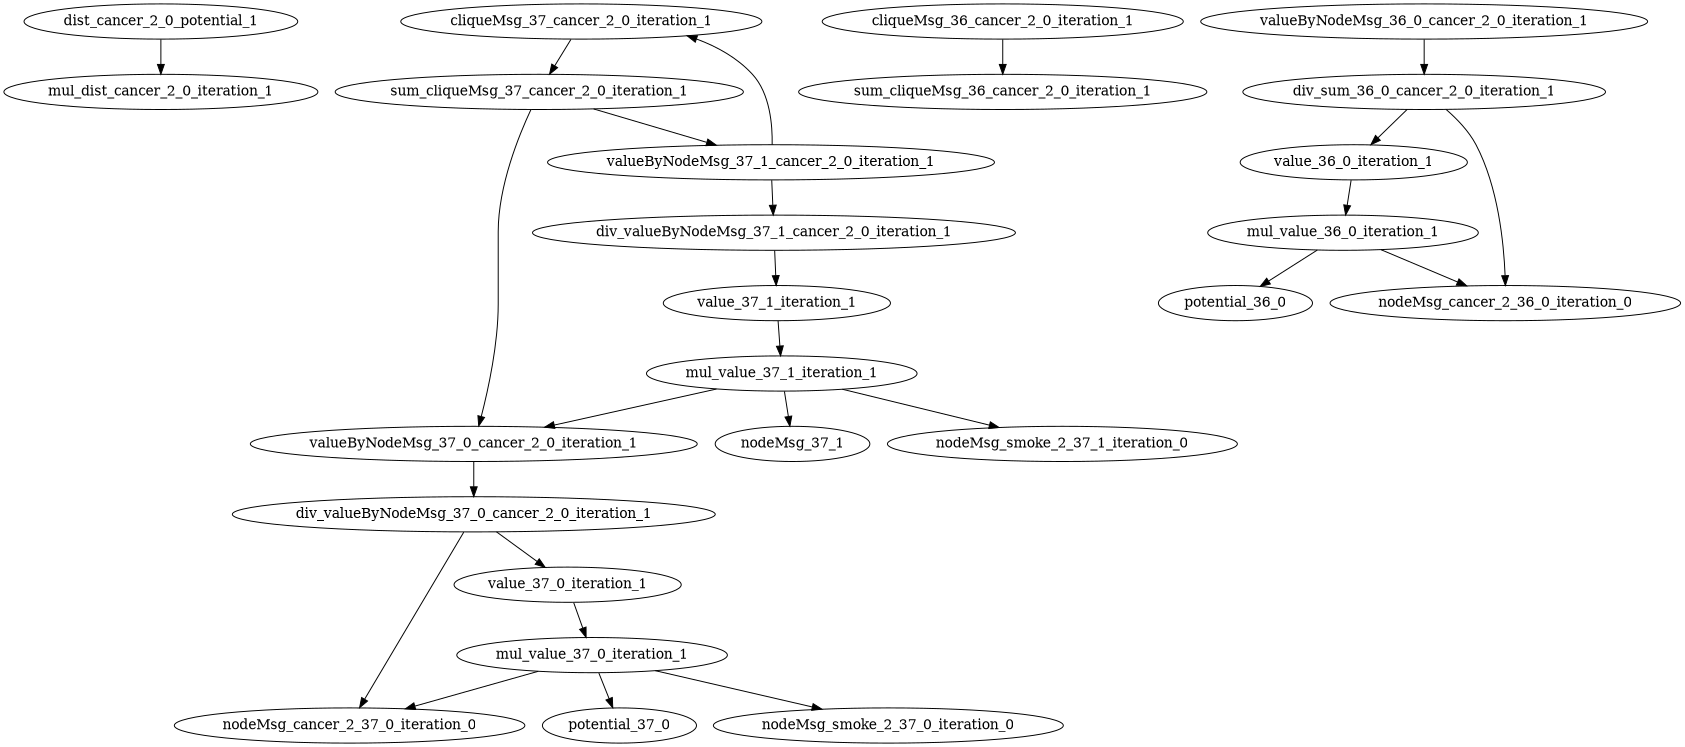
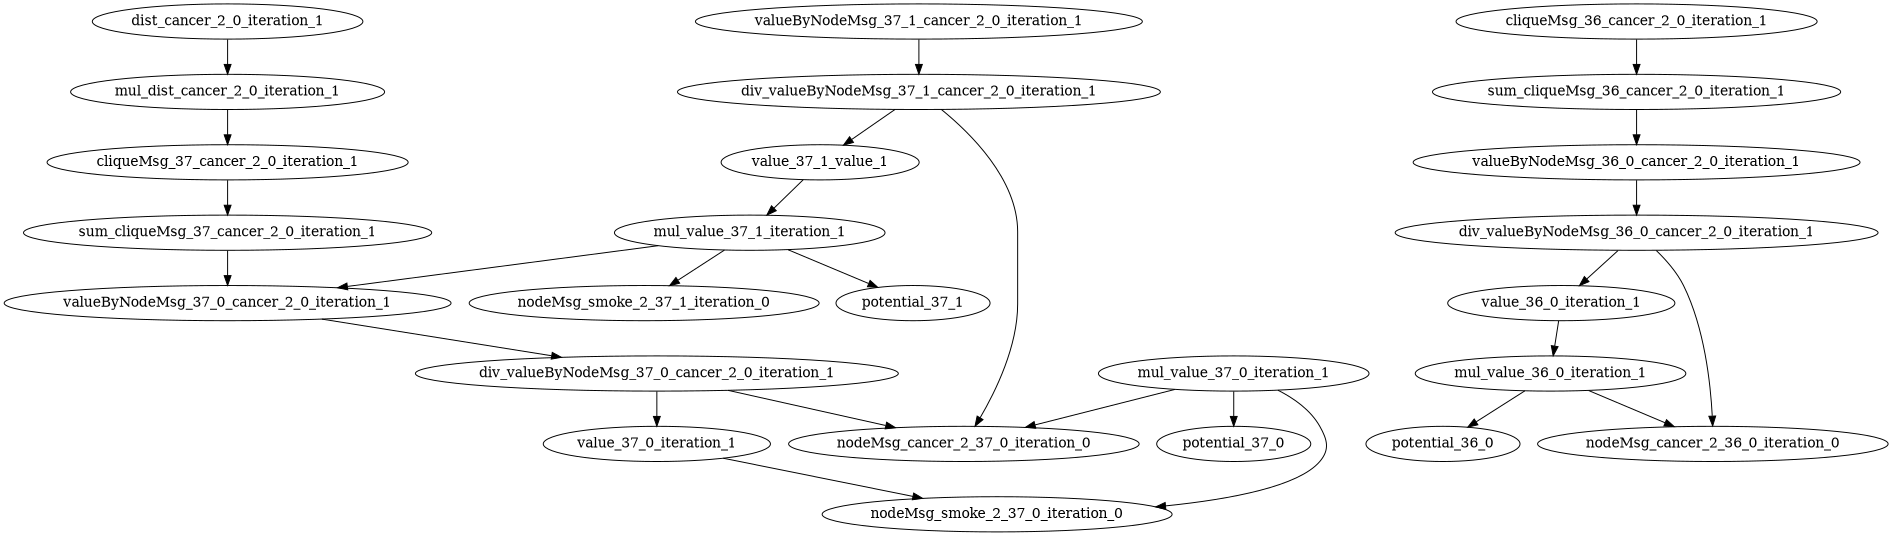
node "dist_cancer_2_0_potential_1": label "dist_cancer_2_0_potential_1" -> "dist_cancer_2_0_iteration_1"
edge "valueByNodeMsg_37_1_cancer_2_0_iteration_1" -> "cliqueMsg_37_cancer_2_0_iteration_1": now "mul_dist_cancer_2_0_iteration_1" -> "cliqueMsg_37_cancer_2_0_iteration_1"
node "div_sum_36_0_cancer_2_0_iteration_1": label "div_sum_36_0_cancer_2_0_iteration_1" -> "div_valueByNodeMsg_36_0_cancer_2_0_iteration_1"
edge "sum_cliqueMsg_36_cancer_2_0_iteration_1" -> "valueByNodeMsg_36_0_cancer_2_0_iteration_1": added
edge "sum_cliqueMsg_37_cancer_2_0_iteration_1" -> "valueByNodeMsg_37_1_cancer_2_0_iteration_1": removed
edge "div_valueByNodeMsg_37_1_cancer_2_0_iteration_1" -> "nodeMsg_cancer_2_37_0_iteration_0": added
node "value_37_1_iteration_1": label "value_37_1_iteration_1" -> "value_37_1_value_1"
node "nodeMsg_37_1": label "nodeMsg_37_1" -> "potential_37_1"
edge "value_37_0_iteration_1" -> "mul_value_37_0_iteration_1": now "value_37_0_iteration_1" -> "nodeMsg_smoke_2_37_0_iteration_0"
